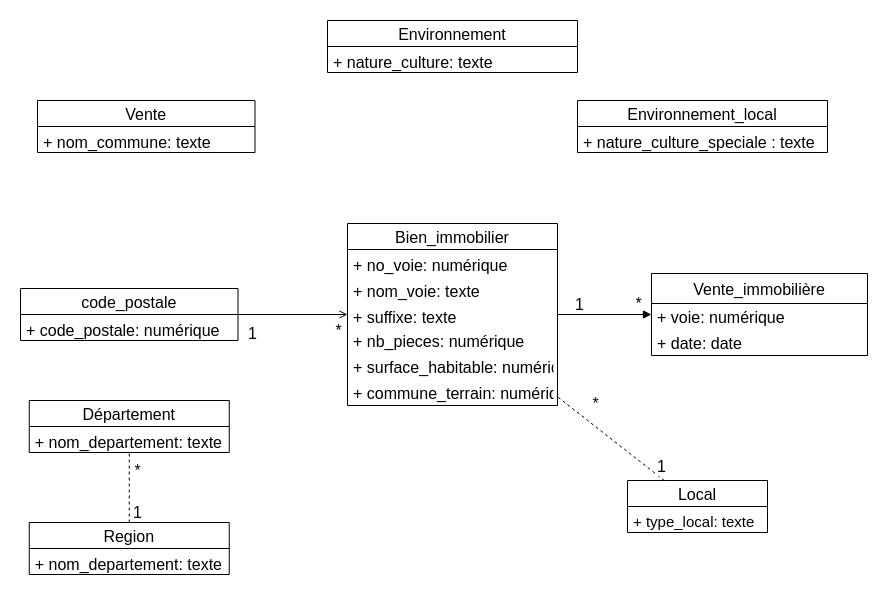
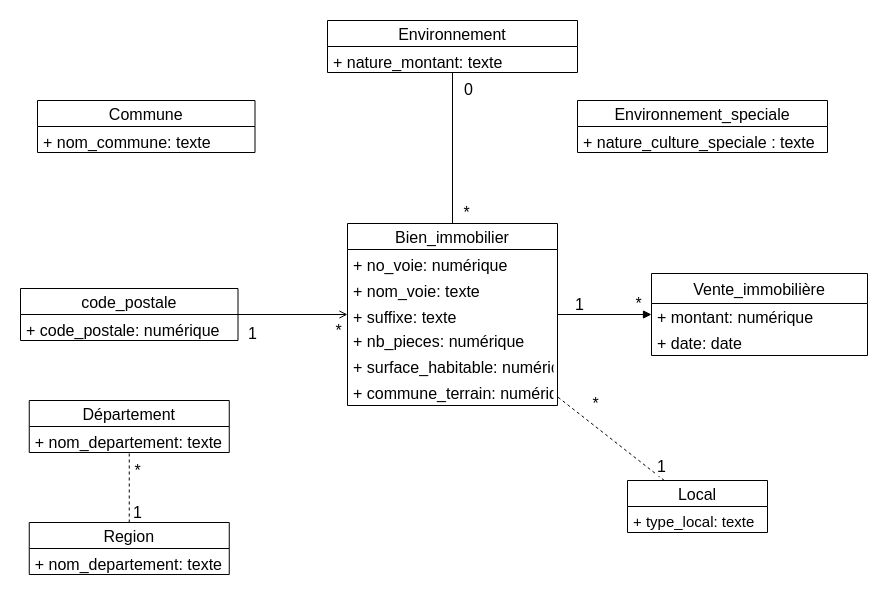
node "+ nature_culture: texte": label "+ nature_culture: texte" -> "+ nature_montant: texte"
node "Vente": label "Vente" -> "Commune"
node "Environnement_local": label "Environnement_local" -> "Environnement_speciale"
edge "Environnement" -- "Bien_immobilier": added, labels "0", "*"
node "+ voie: numérique": label "+ voie: numérique" -> "+ montant: numérique"
